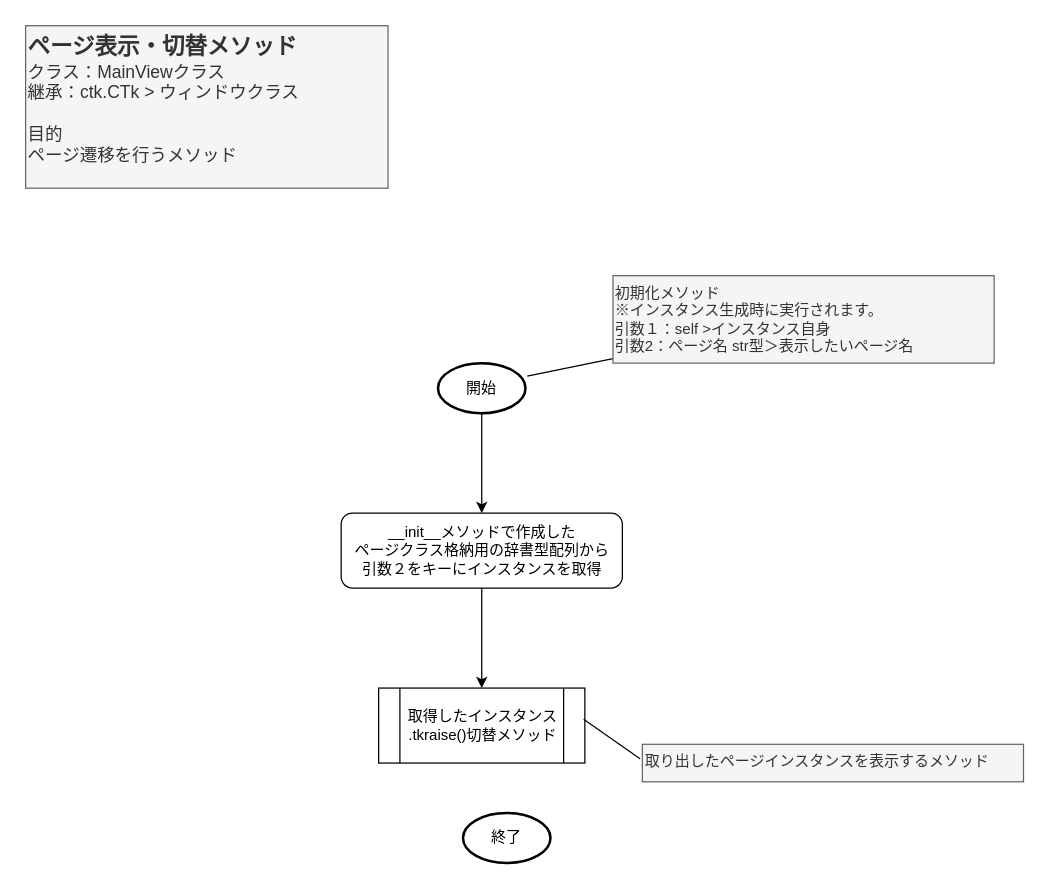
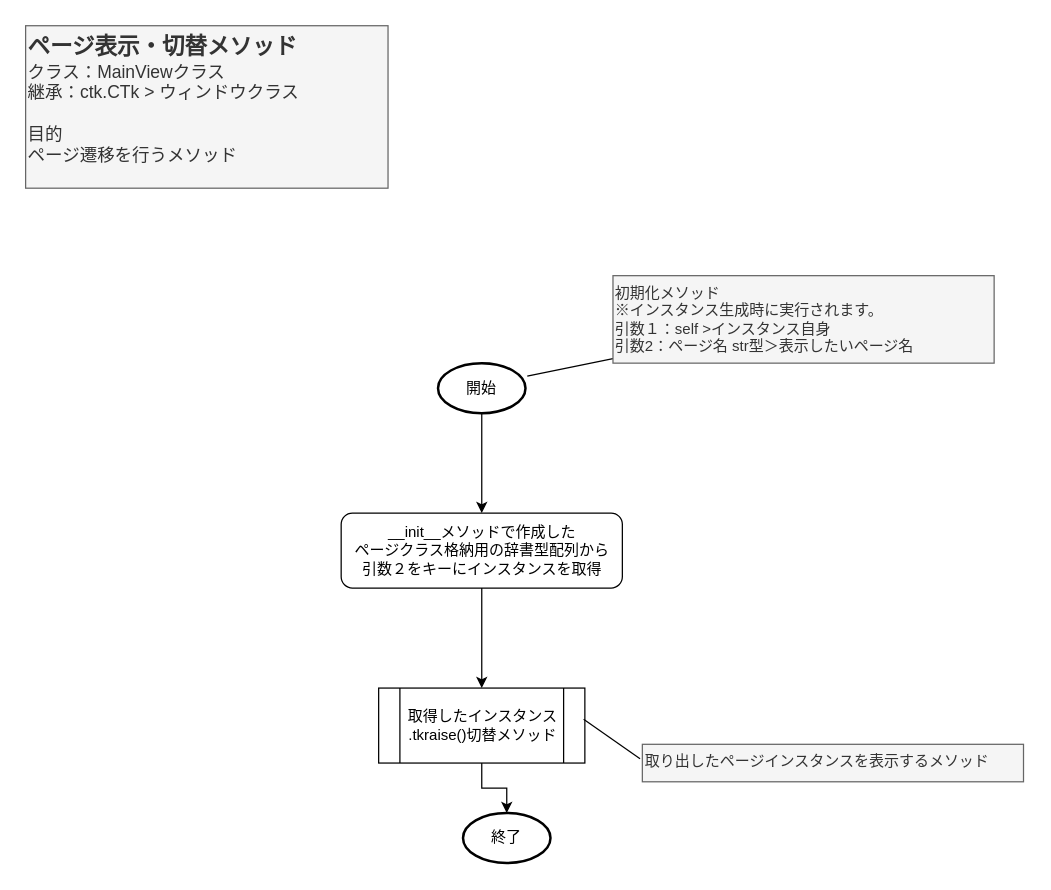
edge "取得したインスタンス .tkraise()切替メソッド" -> "終了": added
